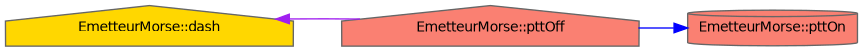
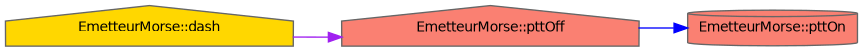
edge "EmetteurMorse::pttOff" -> "EmetteurMorse::dash": reversed
